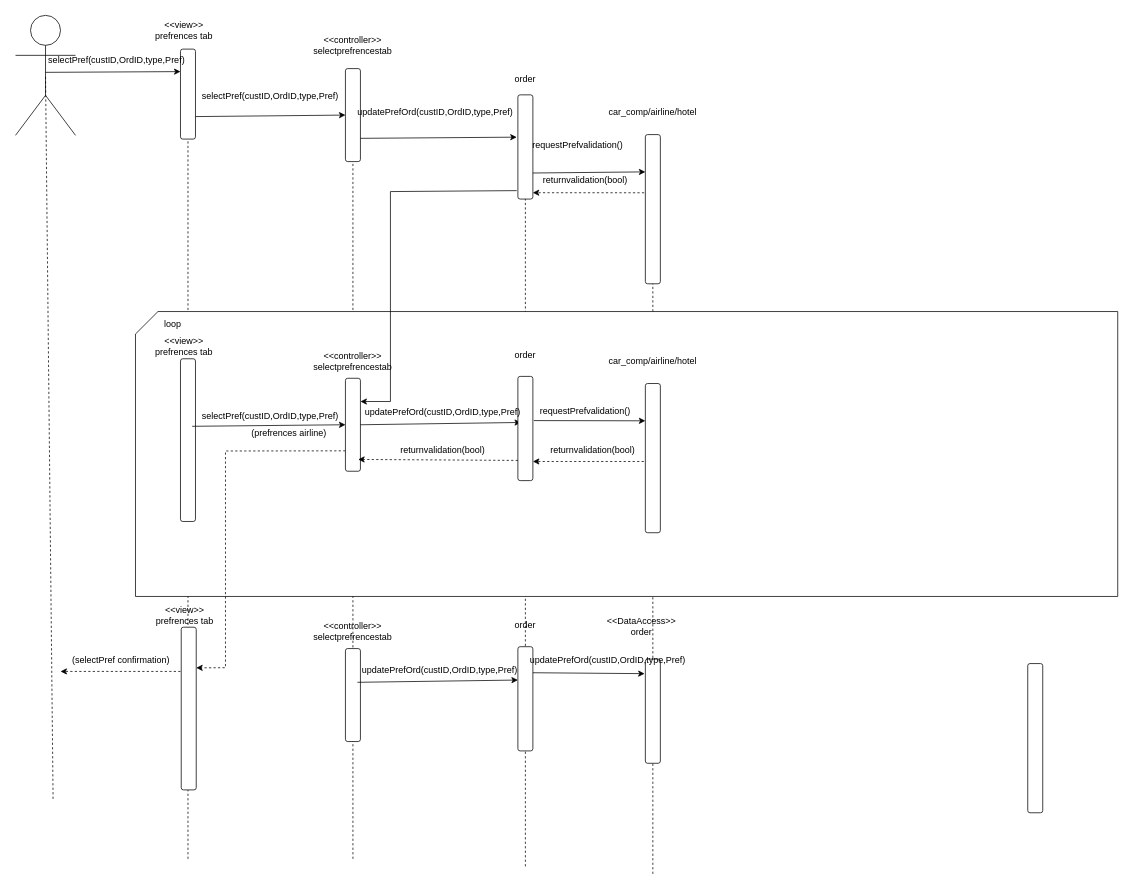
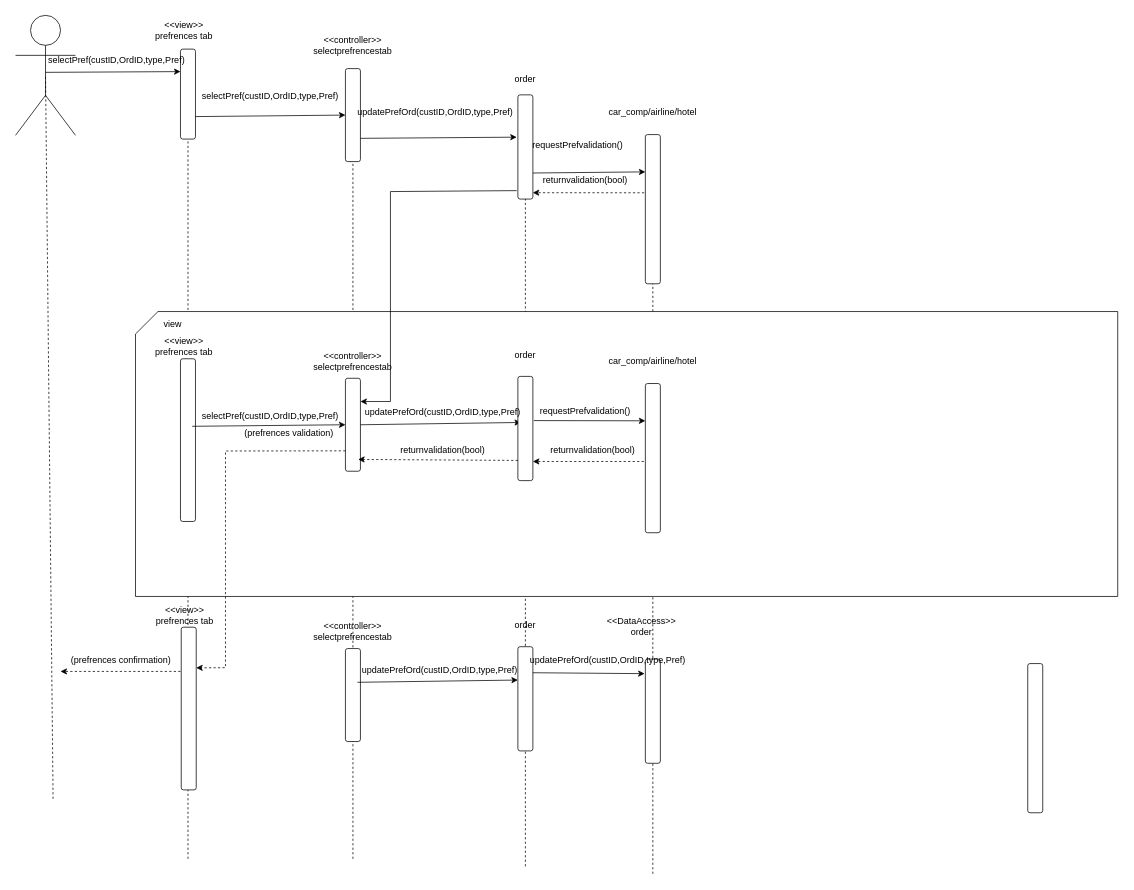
node "loop": label "loop" -> "view"
node "(prefrences airline)": label "(prefrences airline)" -> "(prefrences validation)"
node "(selectPref confirmation)": label "(selectPref confirmation)" -> "(prefrences confirmation)"
